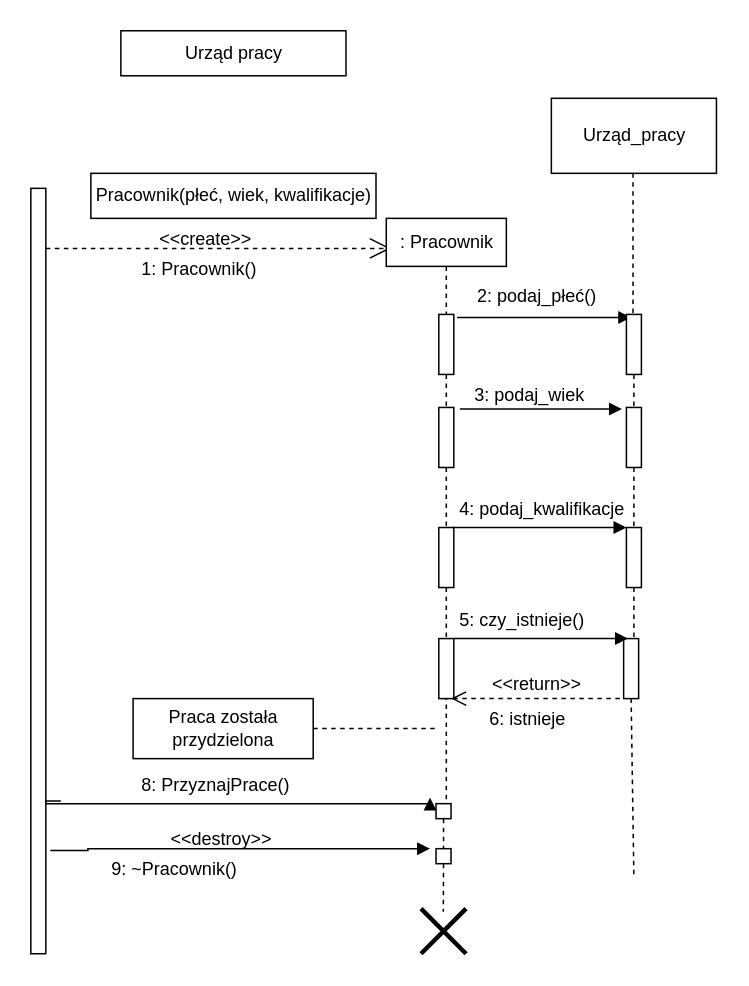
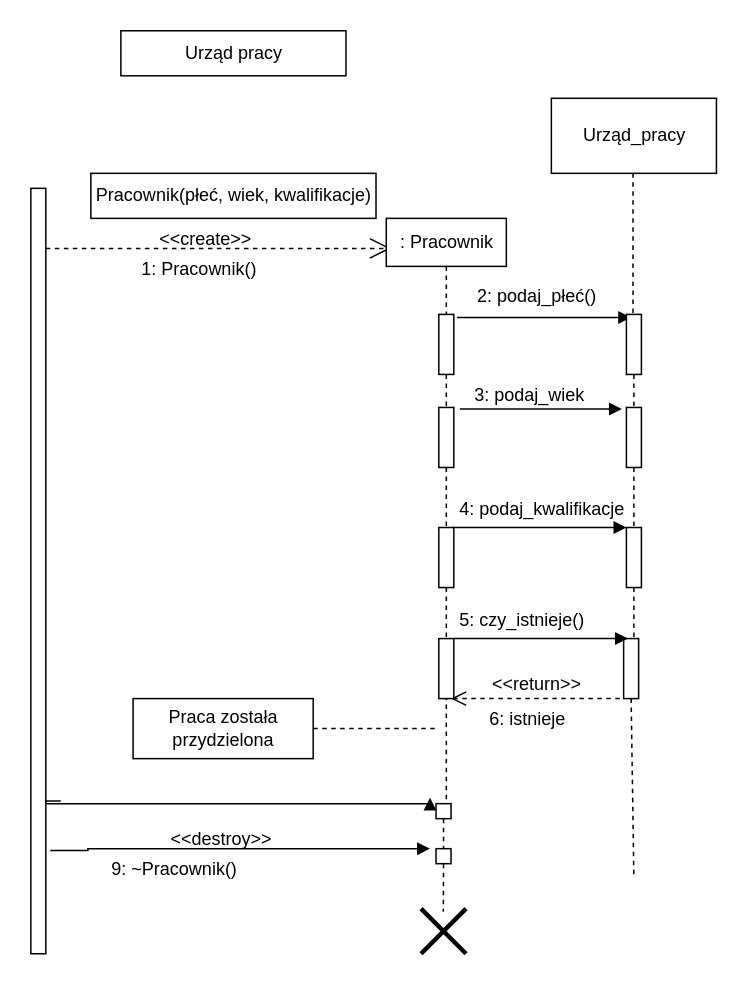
node "8: PrzyznajPrace()": removed
